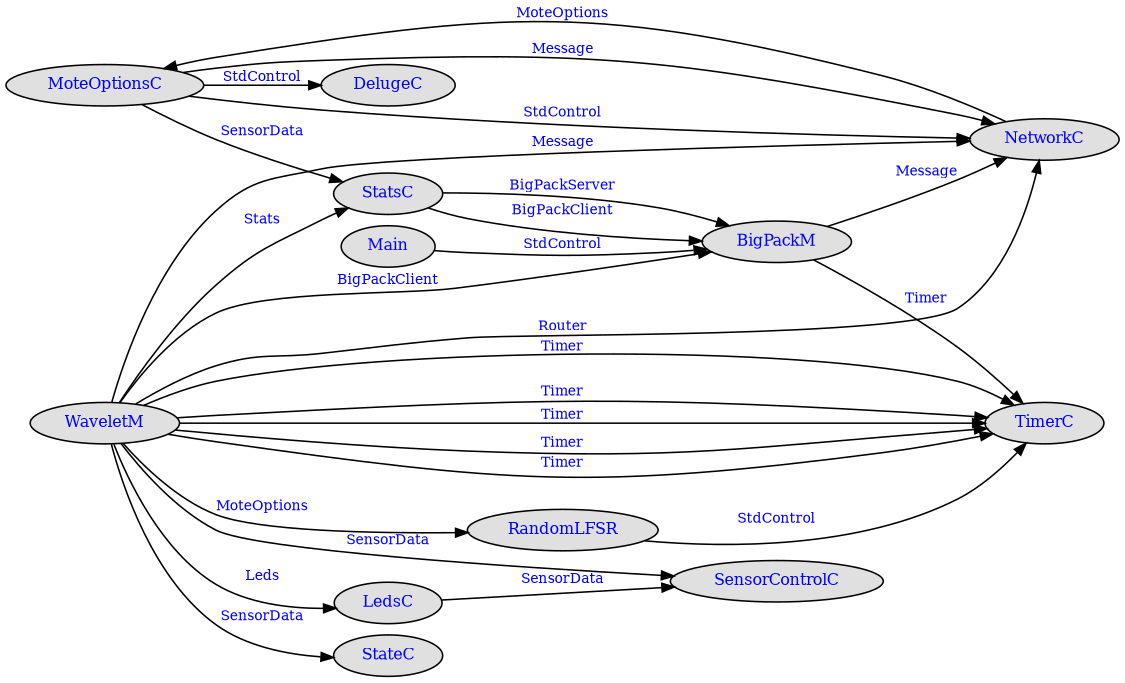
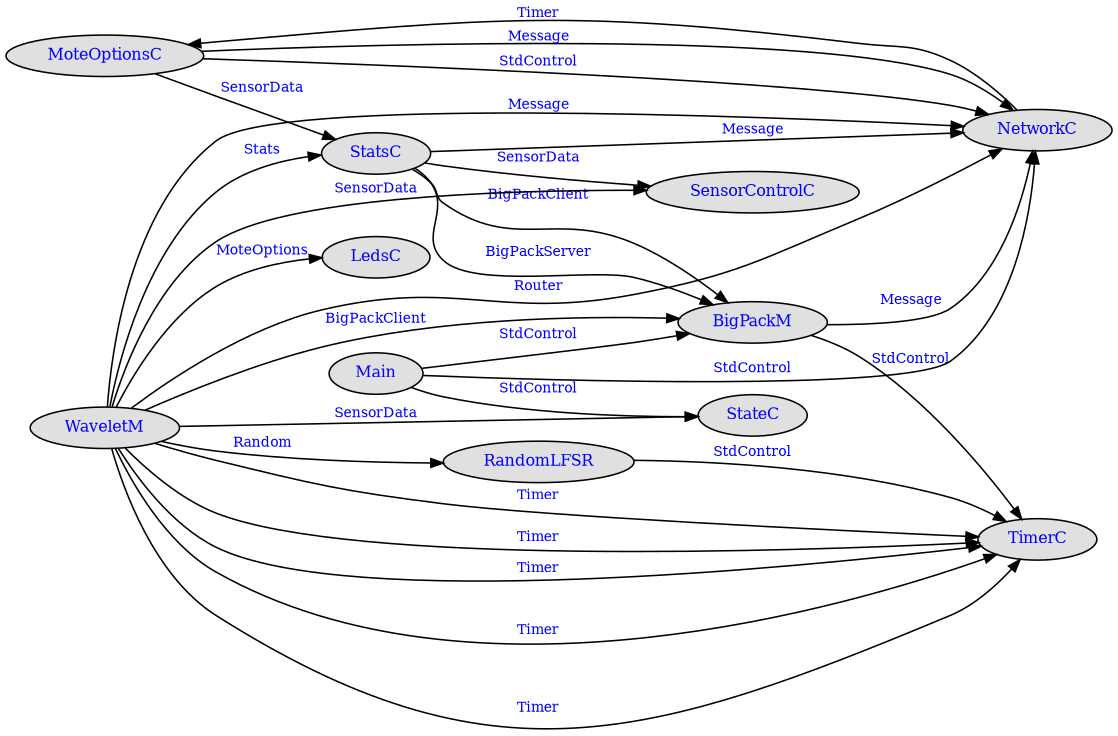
edge "NetworkC" -> "MoteOptionsC": label "MoteOptions" -> "Timer"
node "DelugeC": removed
edge "StatsC" -> "NetworkC": added, label "Message"
edge "BigPackM" -> "TimerC": label "Timer" -> "StdControl"
edge "Main" -> "NetworkC": added, label "StdControl"
edge "Main" -> "StateC": added, label "StdControl"
edge "WaveletM" -> "RandomLFSR": label "MoteOptions" -> "Random"
edge "WaveletM" -> "LedsC": label "Leds" -> "MoteOptions"
edge "LedsC" -> "SensorControlC": now "StatsC" -> "SensorControlC"
